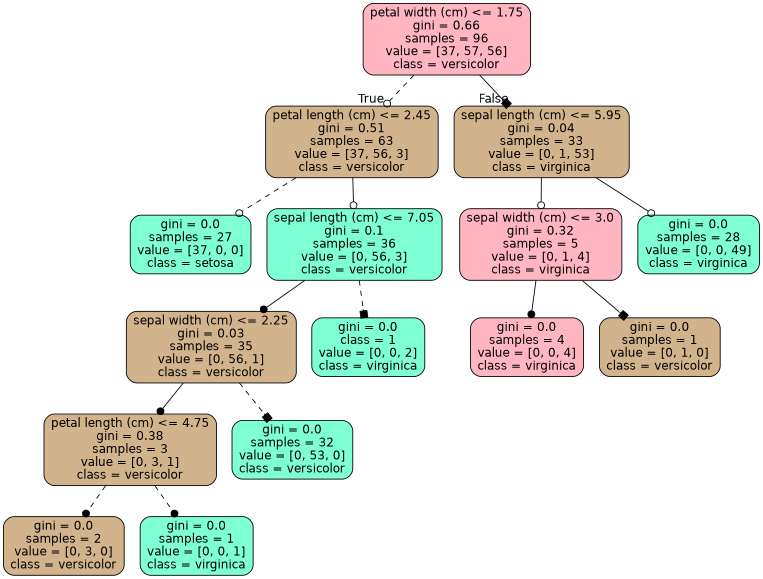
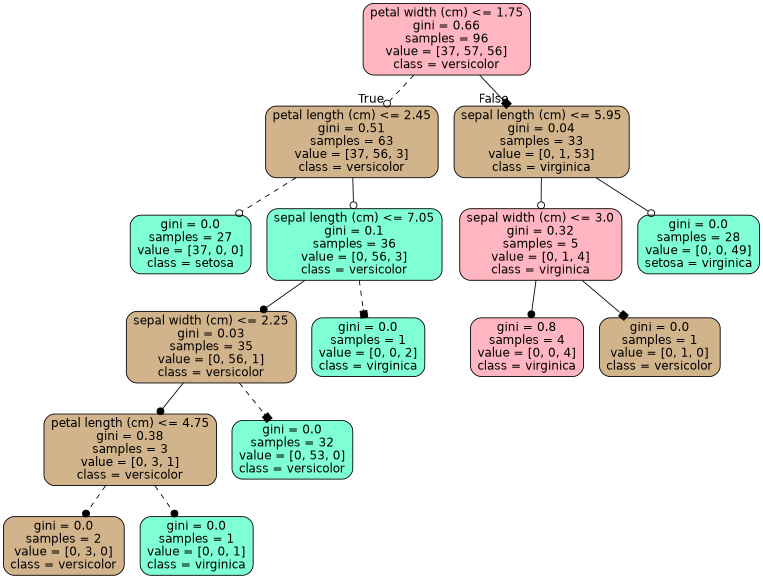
node "gini = 0.0 samples = 28 value = [0, 0, 49] class = virginica": label "gini = 0.0 samples = 28 value = [0, 0, 49] class = virginica" -> "gini = 0.0 samples = 28 value = [0, 0, 49] setosa = virginica"
node "gini = 0.0 class = 1 value = [0, 0, 2] class = virginica": label "gini = 0.0 class = 1 value = [0, 0, 2] class = virginica" -> "gini = 0.0 samples = 1 value = [0, 0, 2] class = virginica"
node "gini = 0.0 samples = 4 value = [0, 0, 4] class = virginica": label "gini = 0.0 samples = 4 value = [0, 0, 4] class = virginica" -> "gini = 0.8 samples = 4 value = [0, 0, 4] class = virginica"
